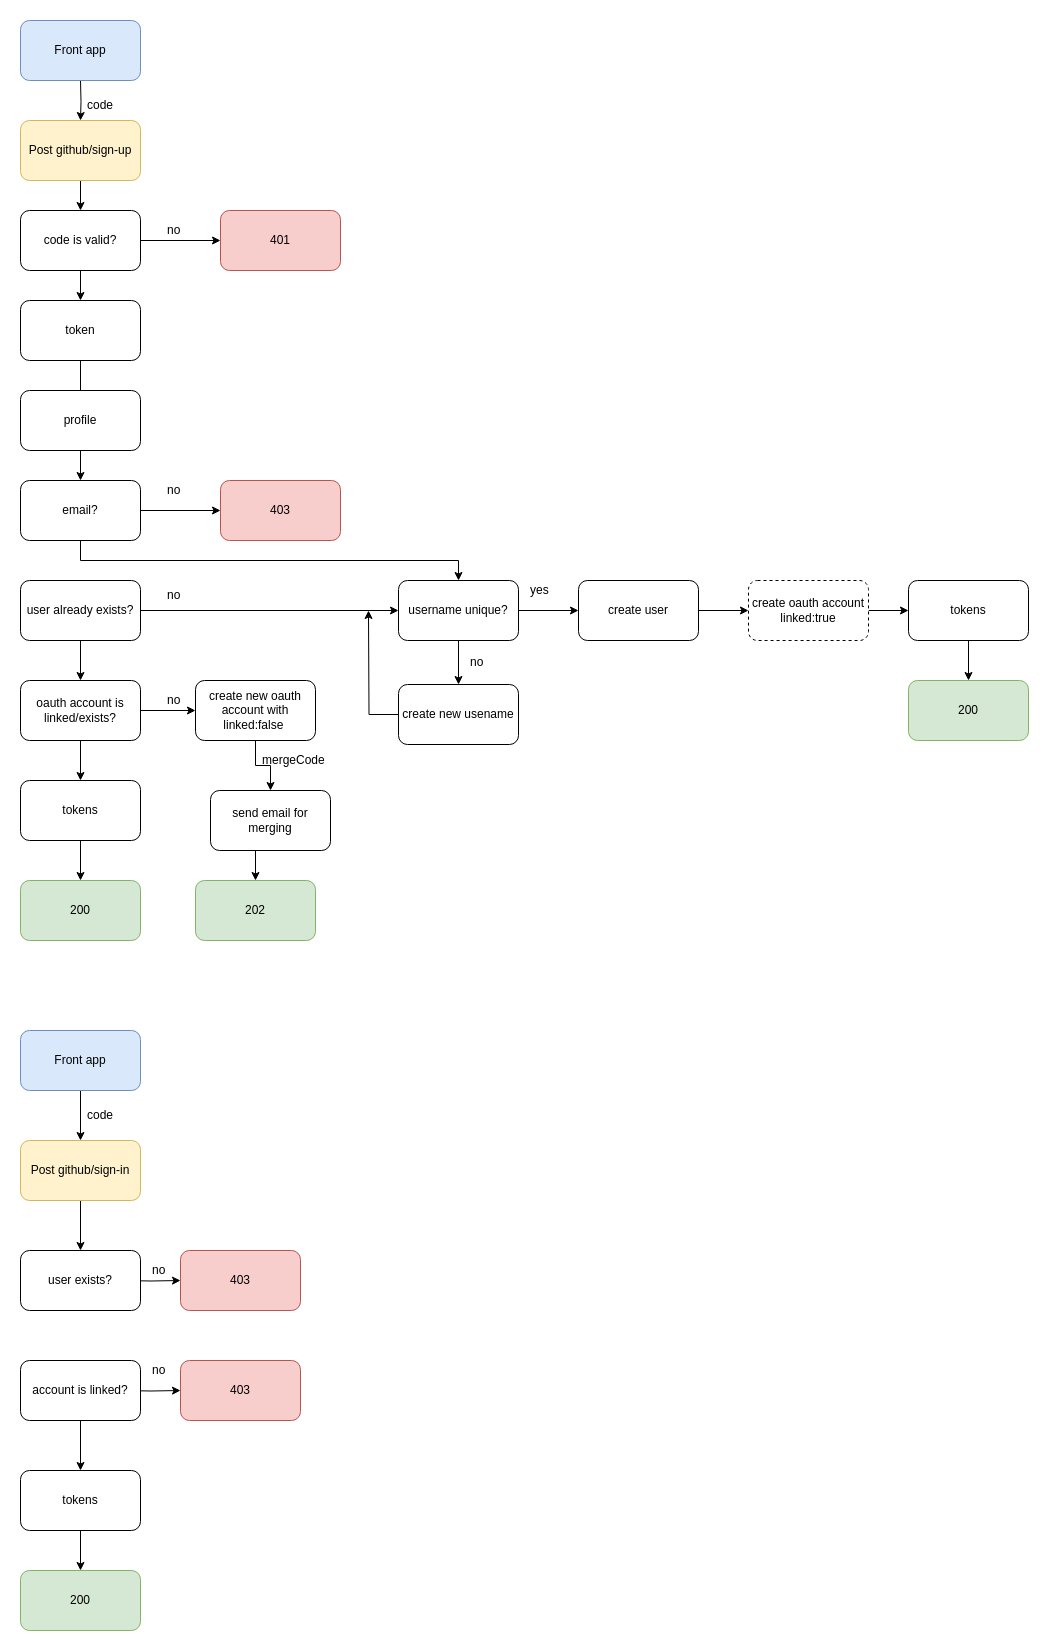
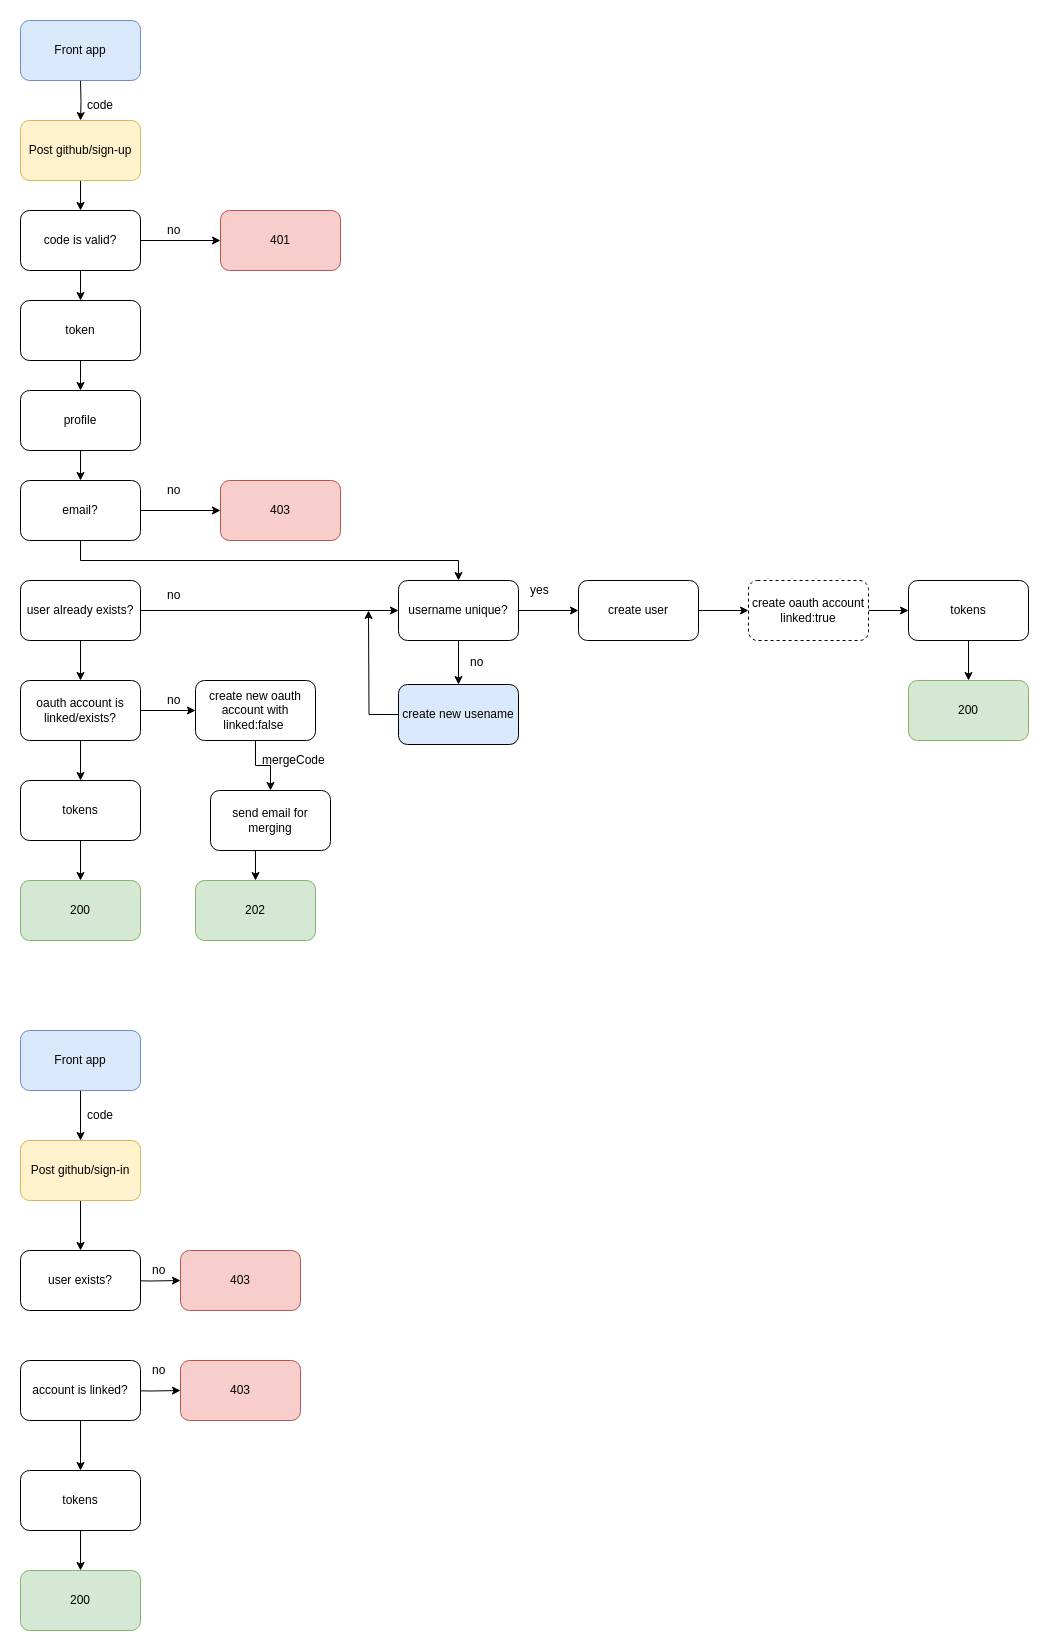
edge "token" -- "profile": arrowhead none -> classic
node "create new usename": fillcolor #ffffff -> #dae8fc
